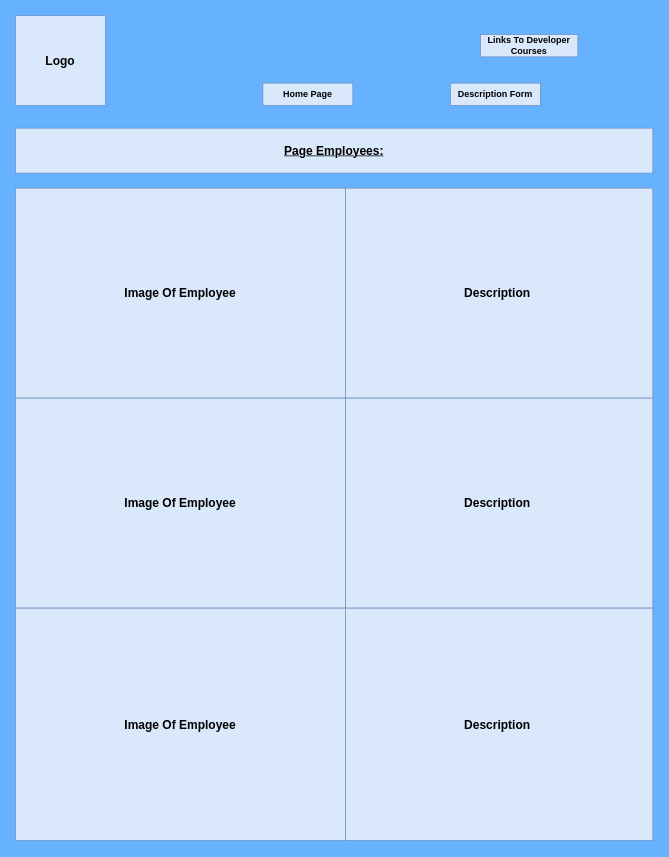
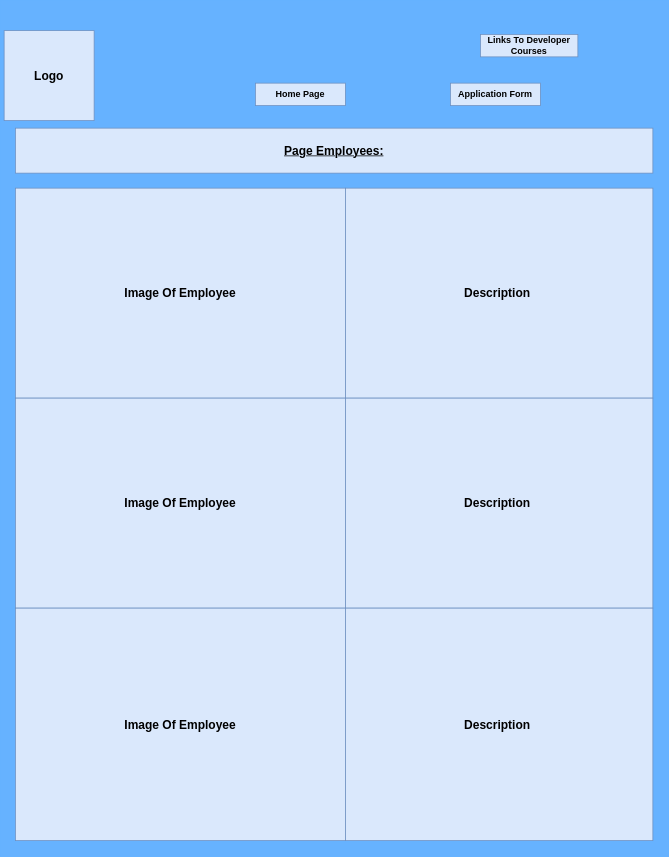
node "Logo": moved (60, 60) -> (49, 75)
node "Home Page": moved (308, 94) -> (300, 94)
node "Description Form": label "Description Form" -> "Application Form"
